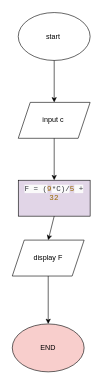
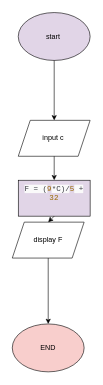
node "start": fillcolor #ffffff -> #e1d5e7
node "input c": moved (54, 120) -> (54, 138)
node "display F": moved (48, 258) -> (48, 240)
